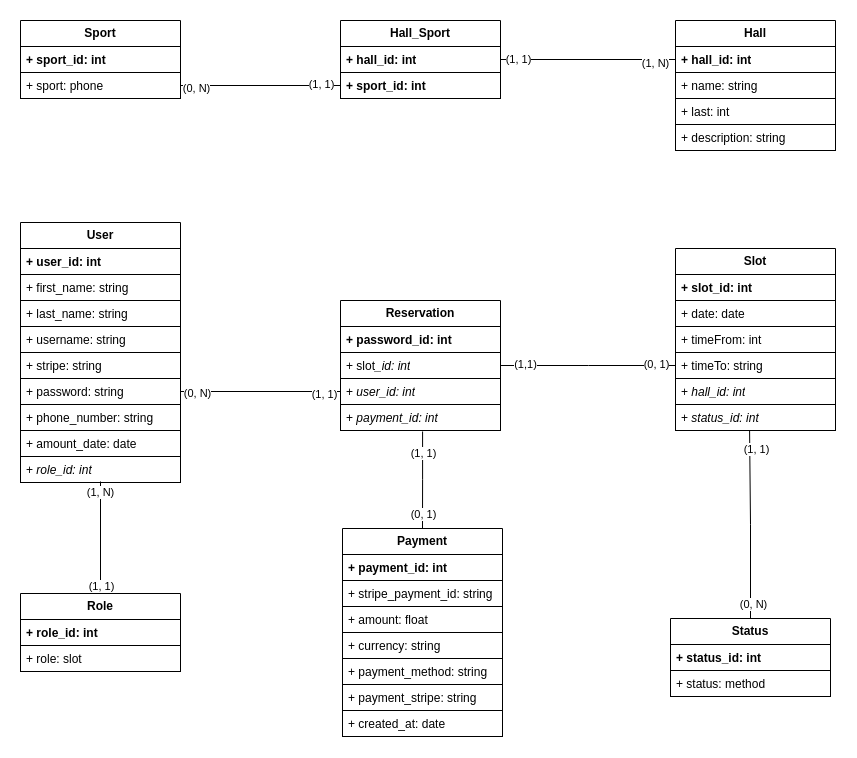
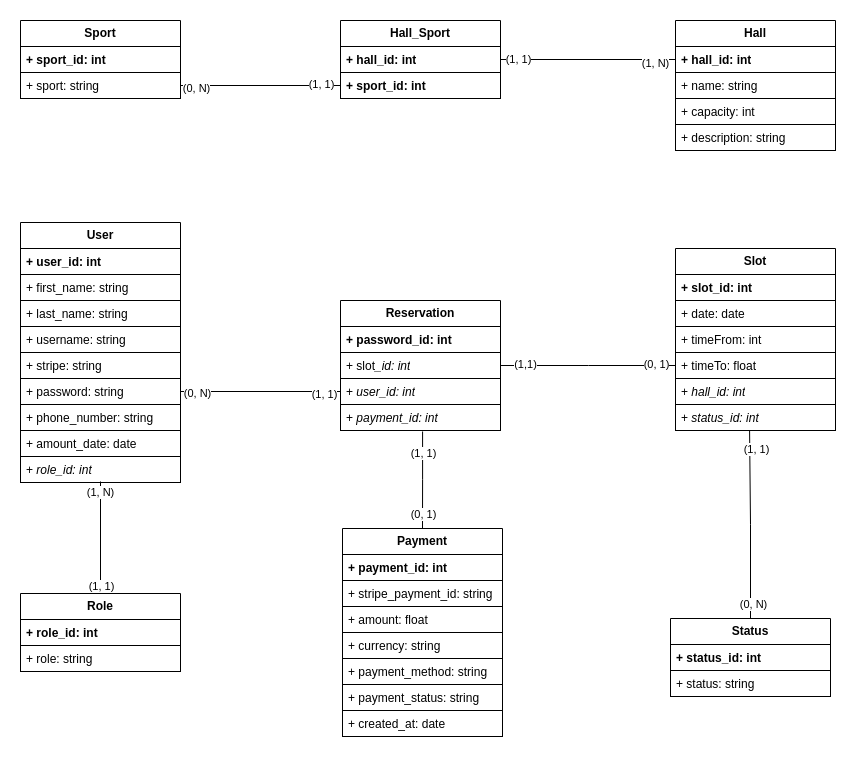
node "+ sport: phone": label "+ sport: phone" -> "+ sport: string"
node "+ last: int": label "+ last: int" -> "+ capacity: int"
node "+ timeTo: string": label "+ timeTo: string" -> "+ timeTo: float"
node "+ role: slot": label "+ role: slot" -> "+ role: string"
node "+ status: method": label "+ status: method" -> "+ status: string"
node "+ payment_stripe: string": label "+ payment_stripe: string" -> "+ payment_status: string"
